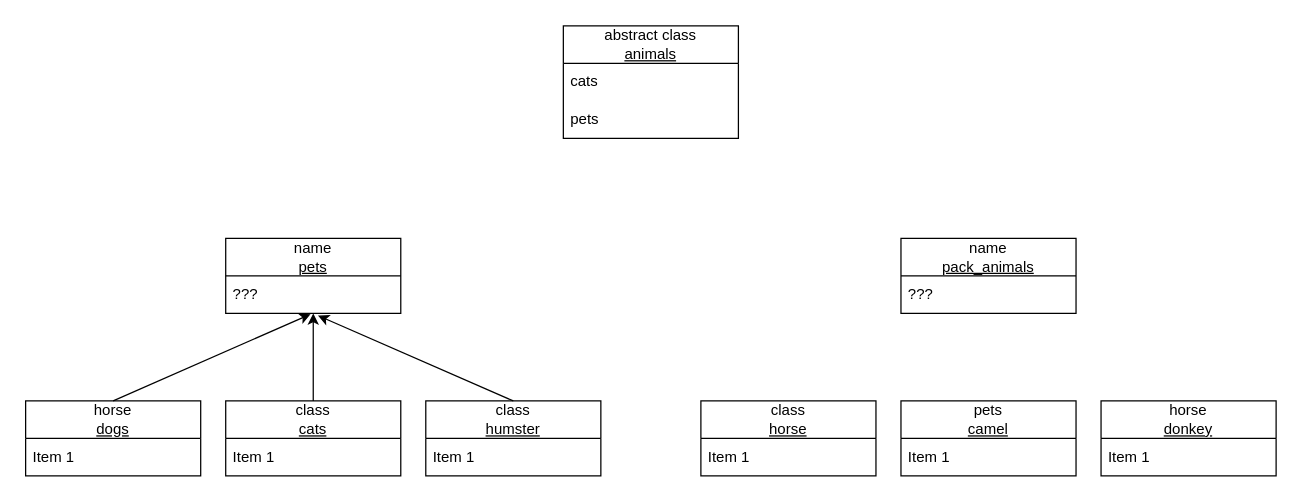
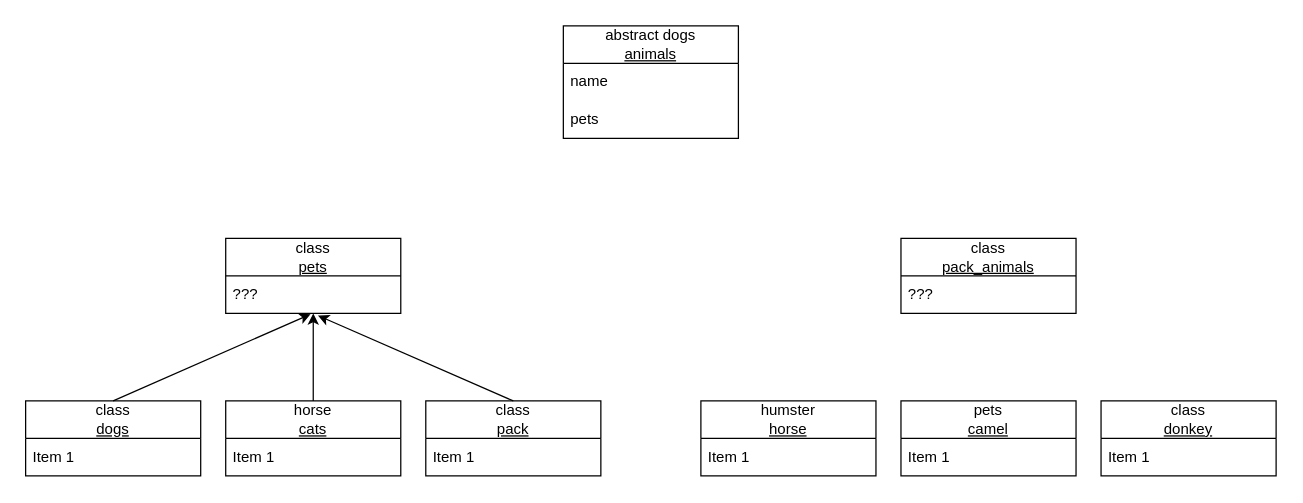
node "abstract class animals": label "abstract class animals" -> "abstract dogs animals"
node "cats": label "cats" -> "name"
node "name pets": label "name pets" -> "class pets"
node "name pack_animals": label "name pack_animals" -> "class pack_animals"
node "horse dogs": label "horse dogs" -> "class dogs"
node "class cats": label "class cats" -> "horse cats"
node "class humster": label "class humster" -> "class pack"
node "class horse": label "class horse" -> "humster horse"
node "horse donkey": label "horse donkey" -> "class donkey"
